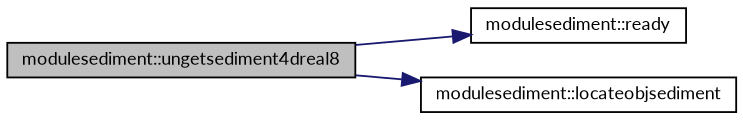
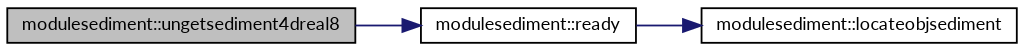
edge "modulesediment::ungetsediment4dreal8" -> "modulesediment::locateobjsediment": now "modulesediment::ready" -> "modulesediment::locateobjsediment"
